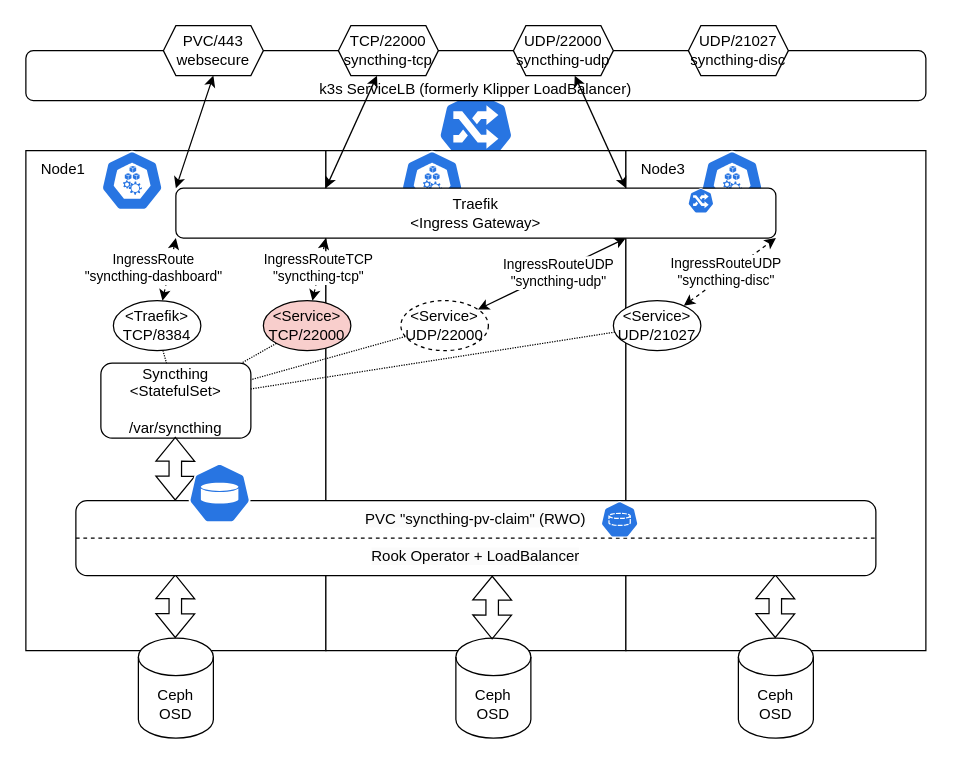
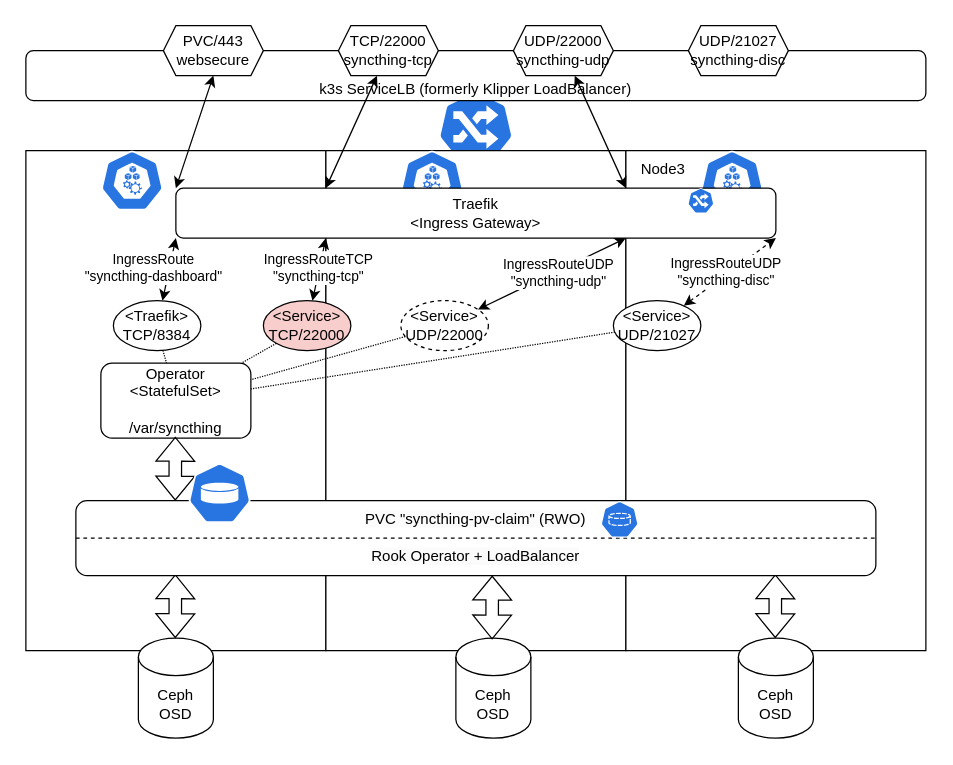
node "Node1": removed
edge "Traefik <Ingress Gateway>" -- "<Traefik> TCP/8384": style dashed -> solid
edge "Traefik <Ingress Gateway>" -- "<Service> TCP/22000": style dashed -> solid
node "Syncthing <StatefulSet> /var/syncthing": label "Syncthing <StatefulSet> /var/syncthing" -> "Operator <StatefulSet> /var/syncthing"
